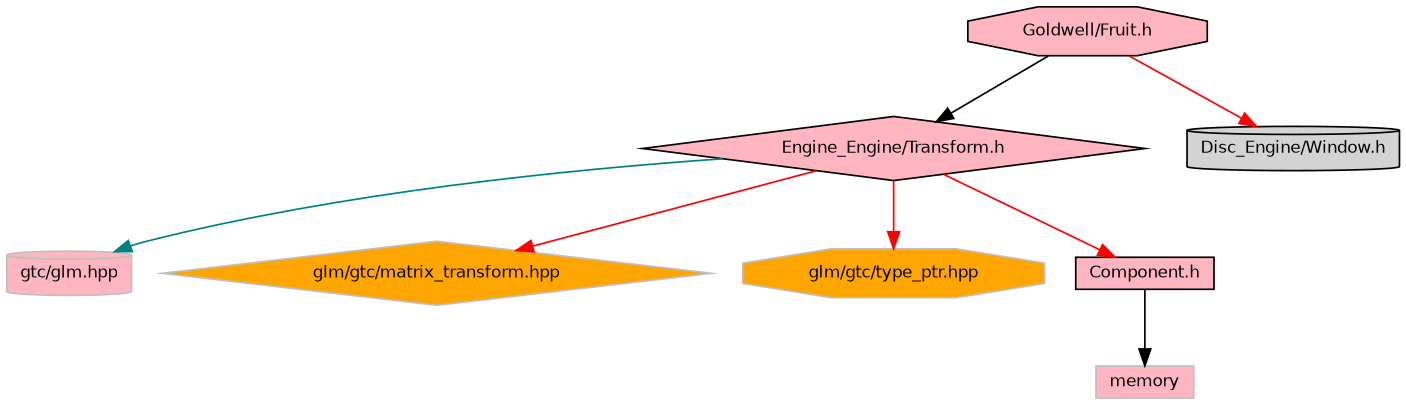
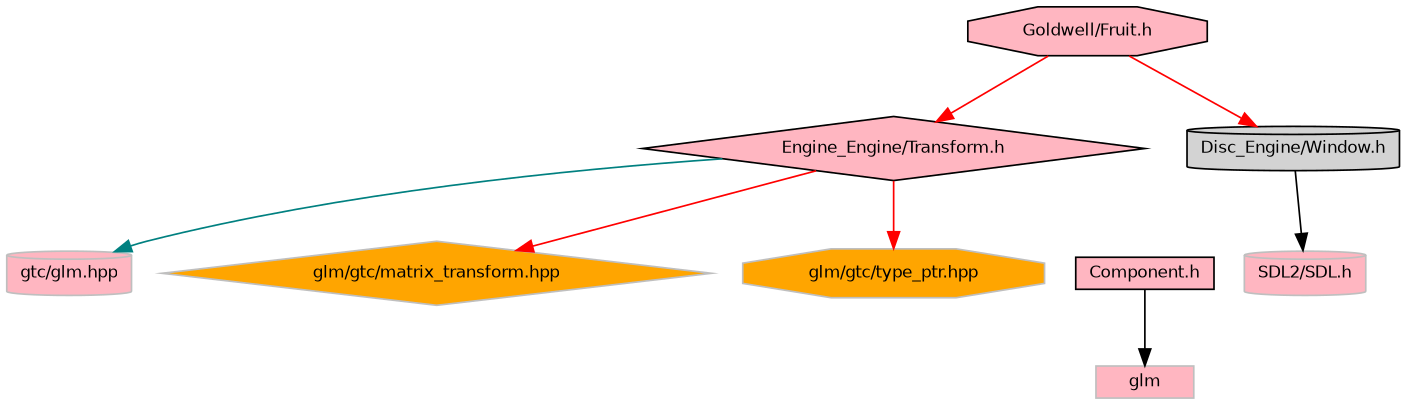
edge "Goldwell/Fruit.h" -> "Engine_Engine/Transform.h": color black -> red
edge "Engine_Engine/Transform.h" -> "Component.h": removed
node "SDL2/SDL.h": added
node "memory": label "memory" -> "glm"
